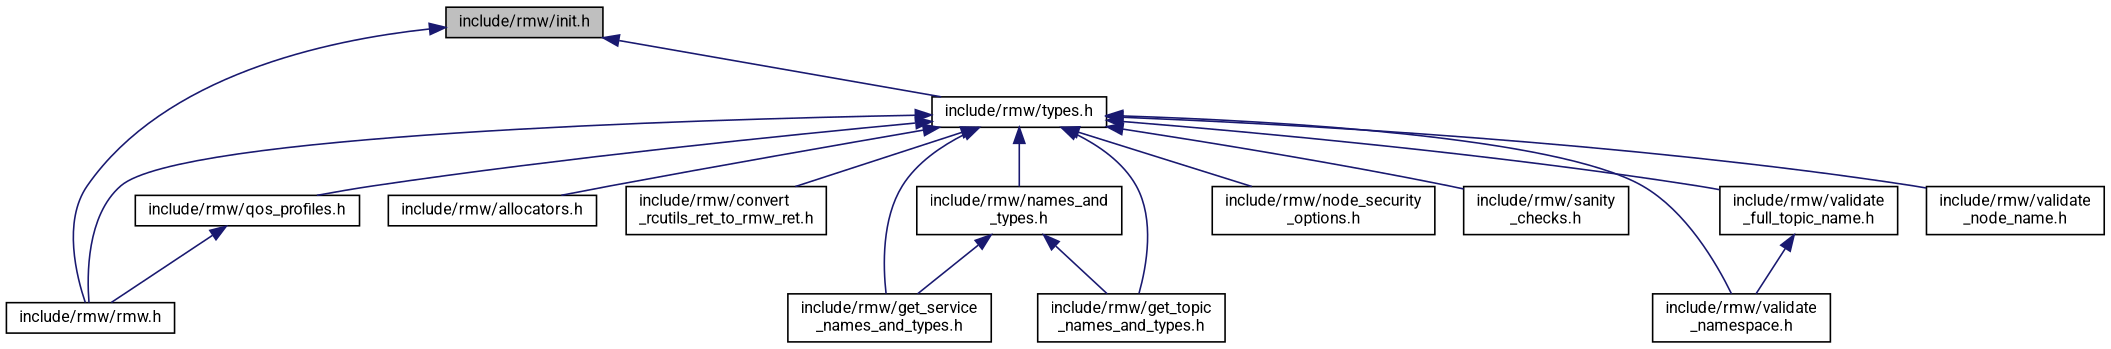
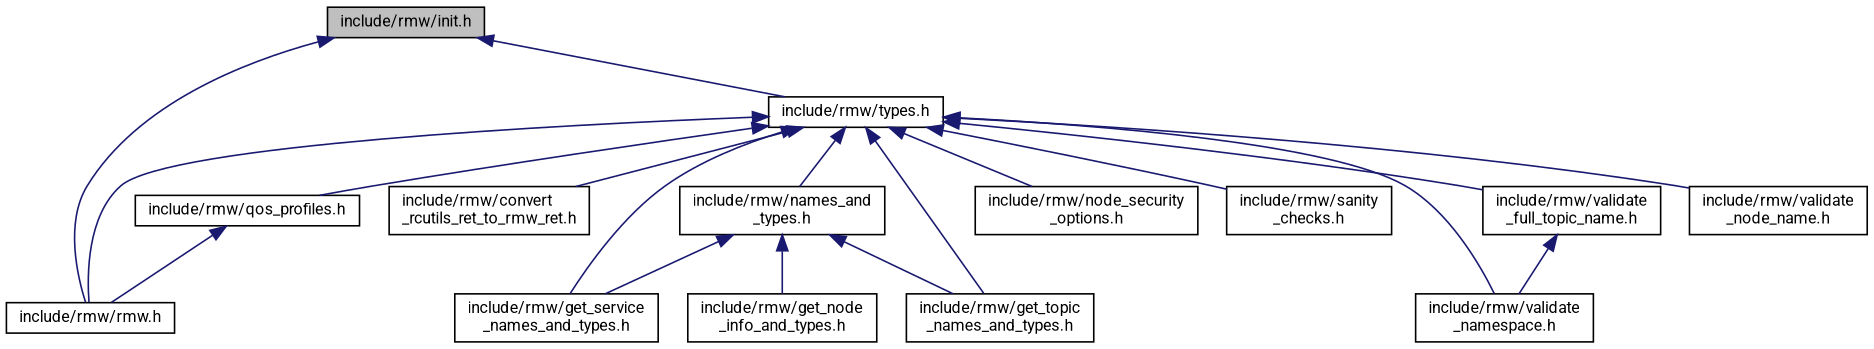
node "include/rmw/allocators.h": removed
node "include/rmw/get_node _info_and_types.h": added
